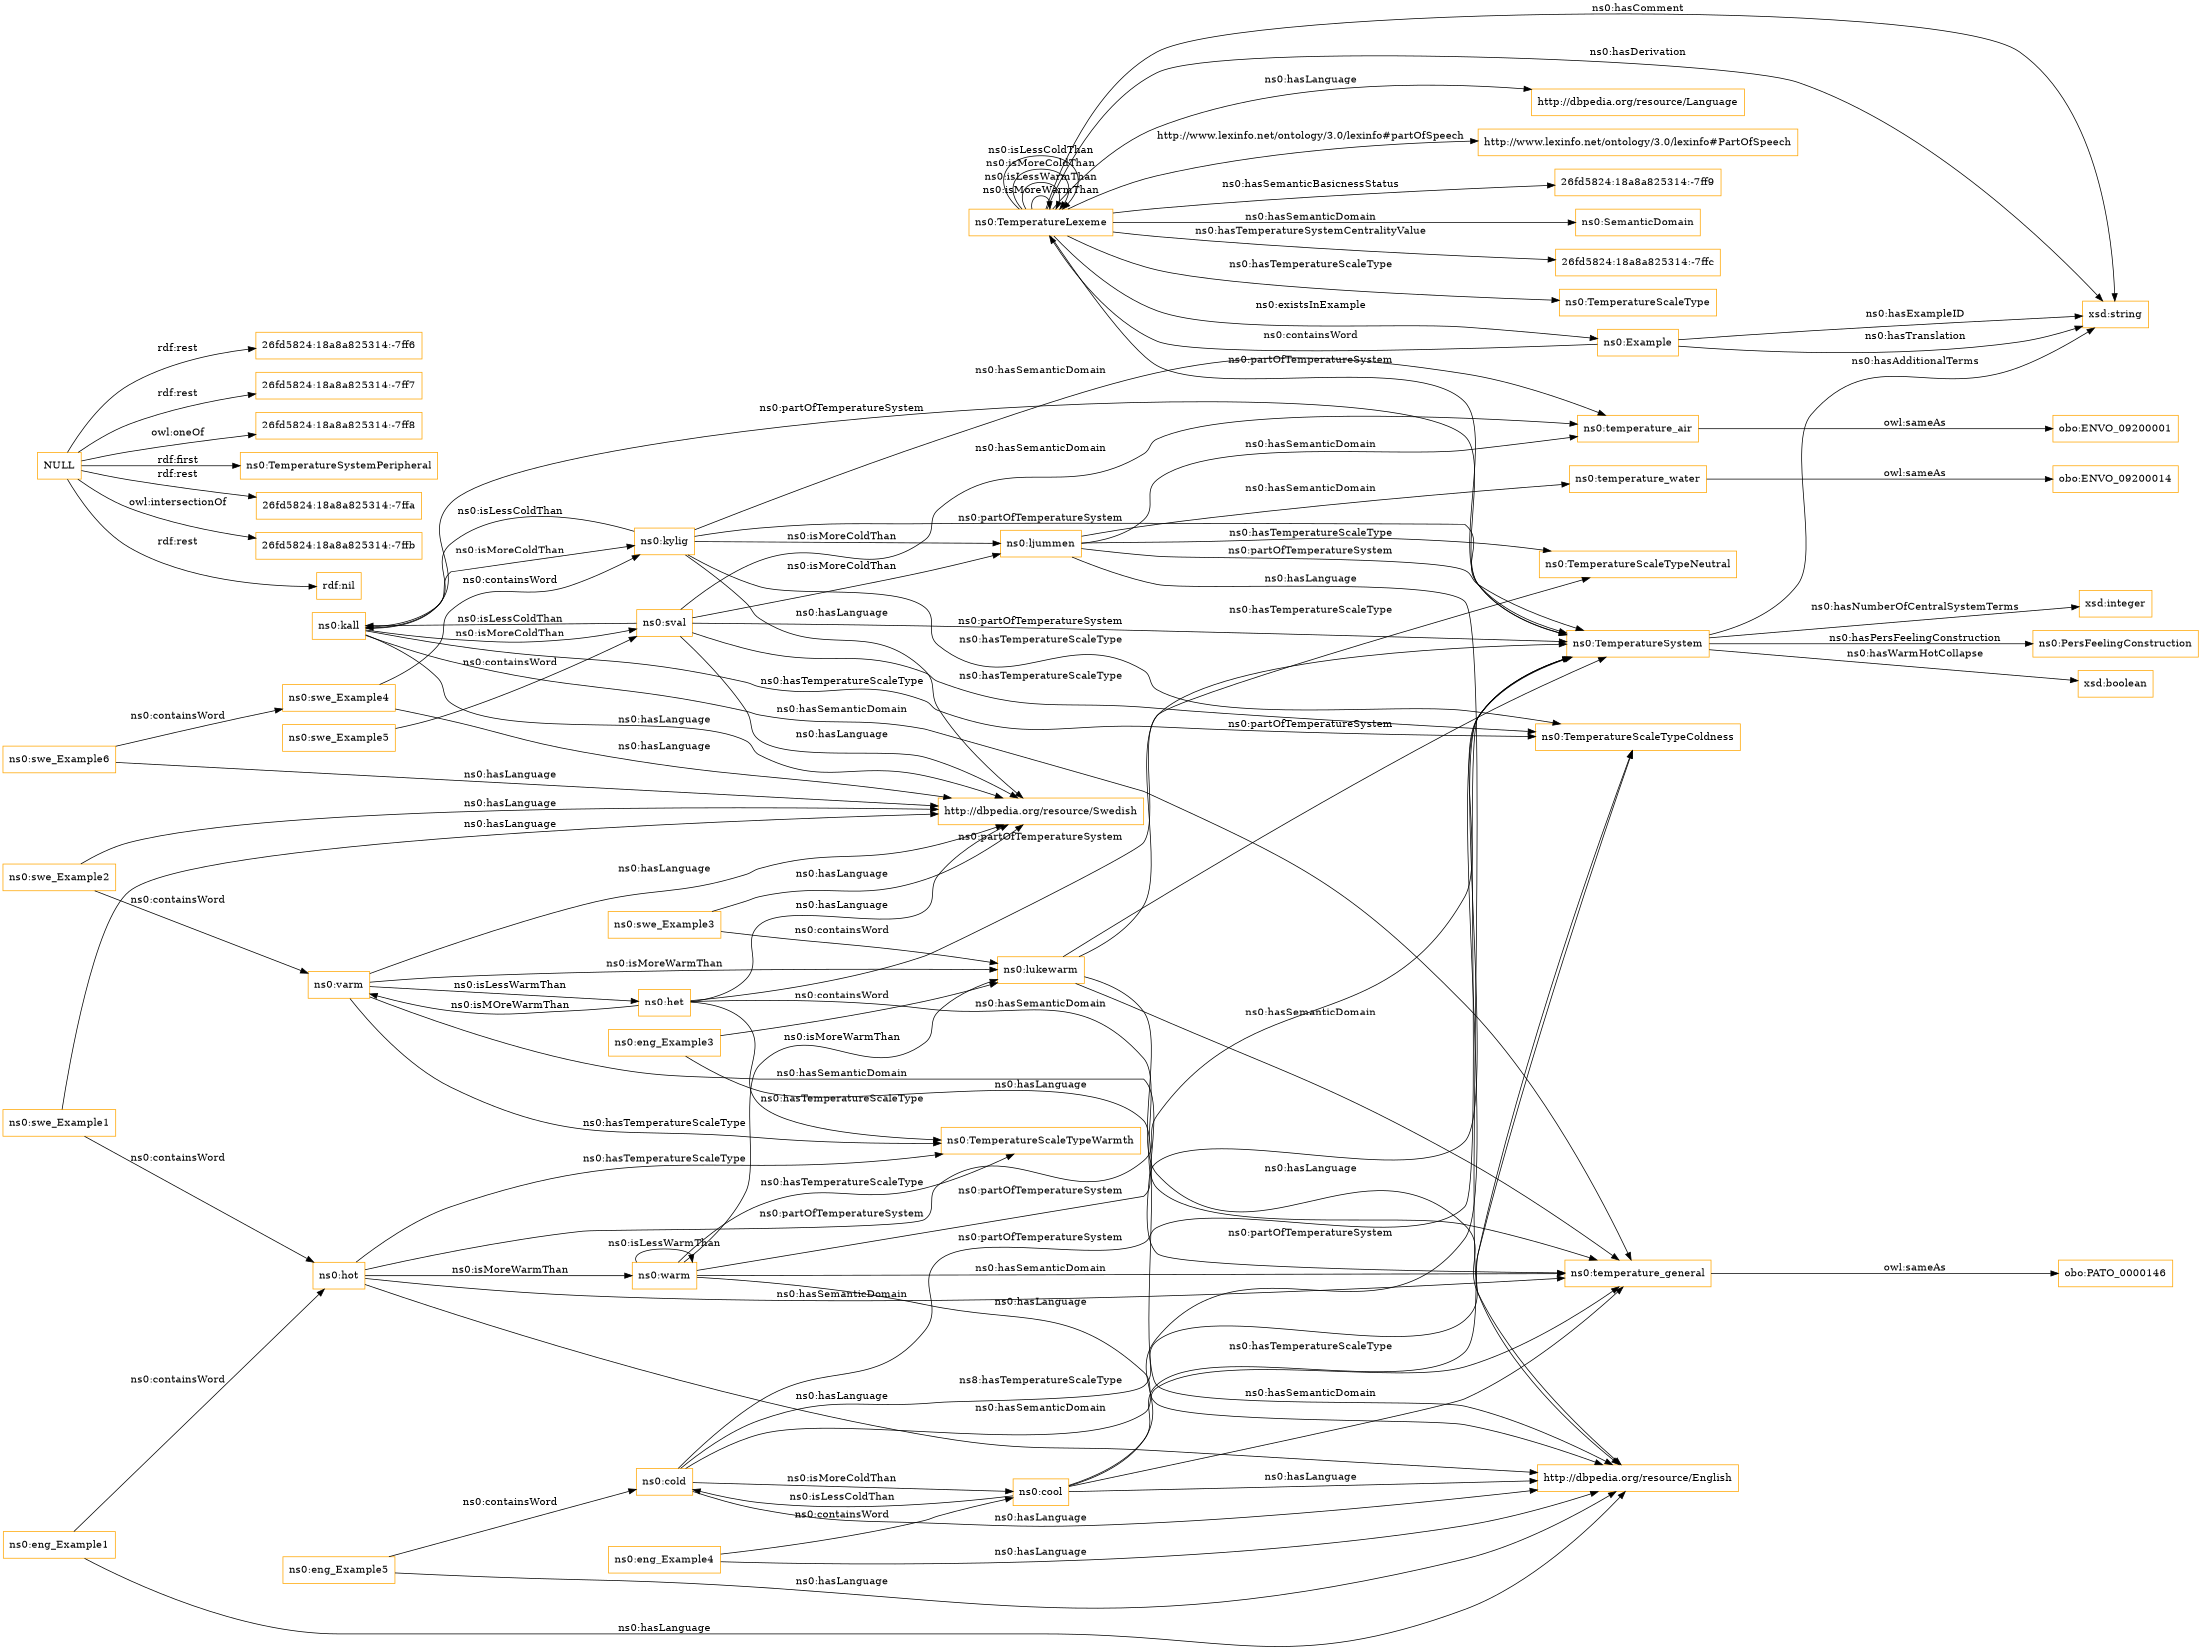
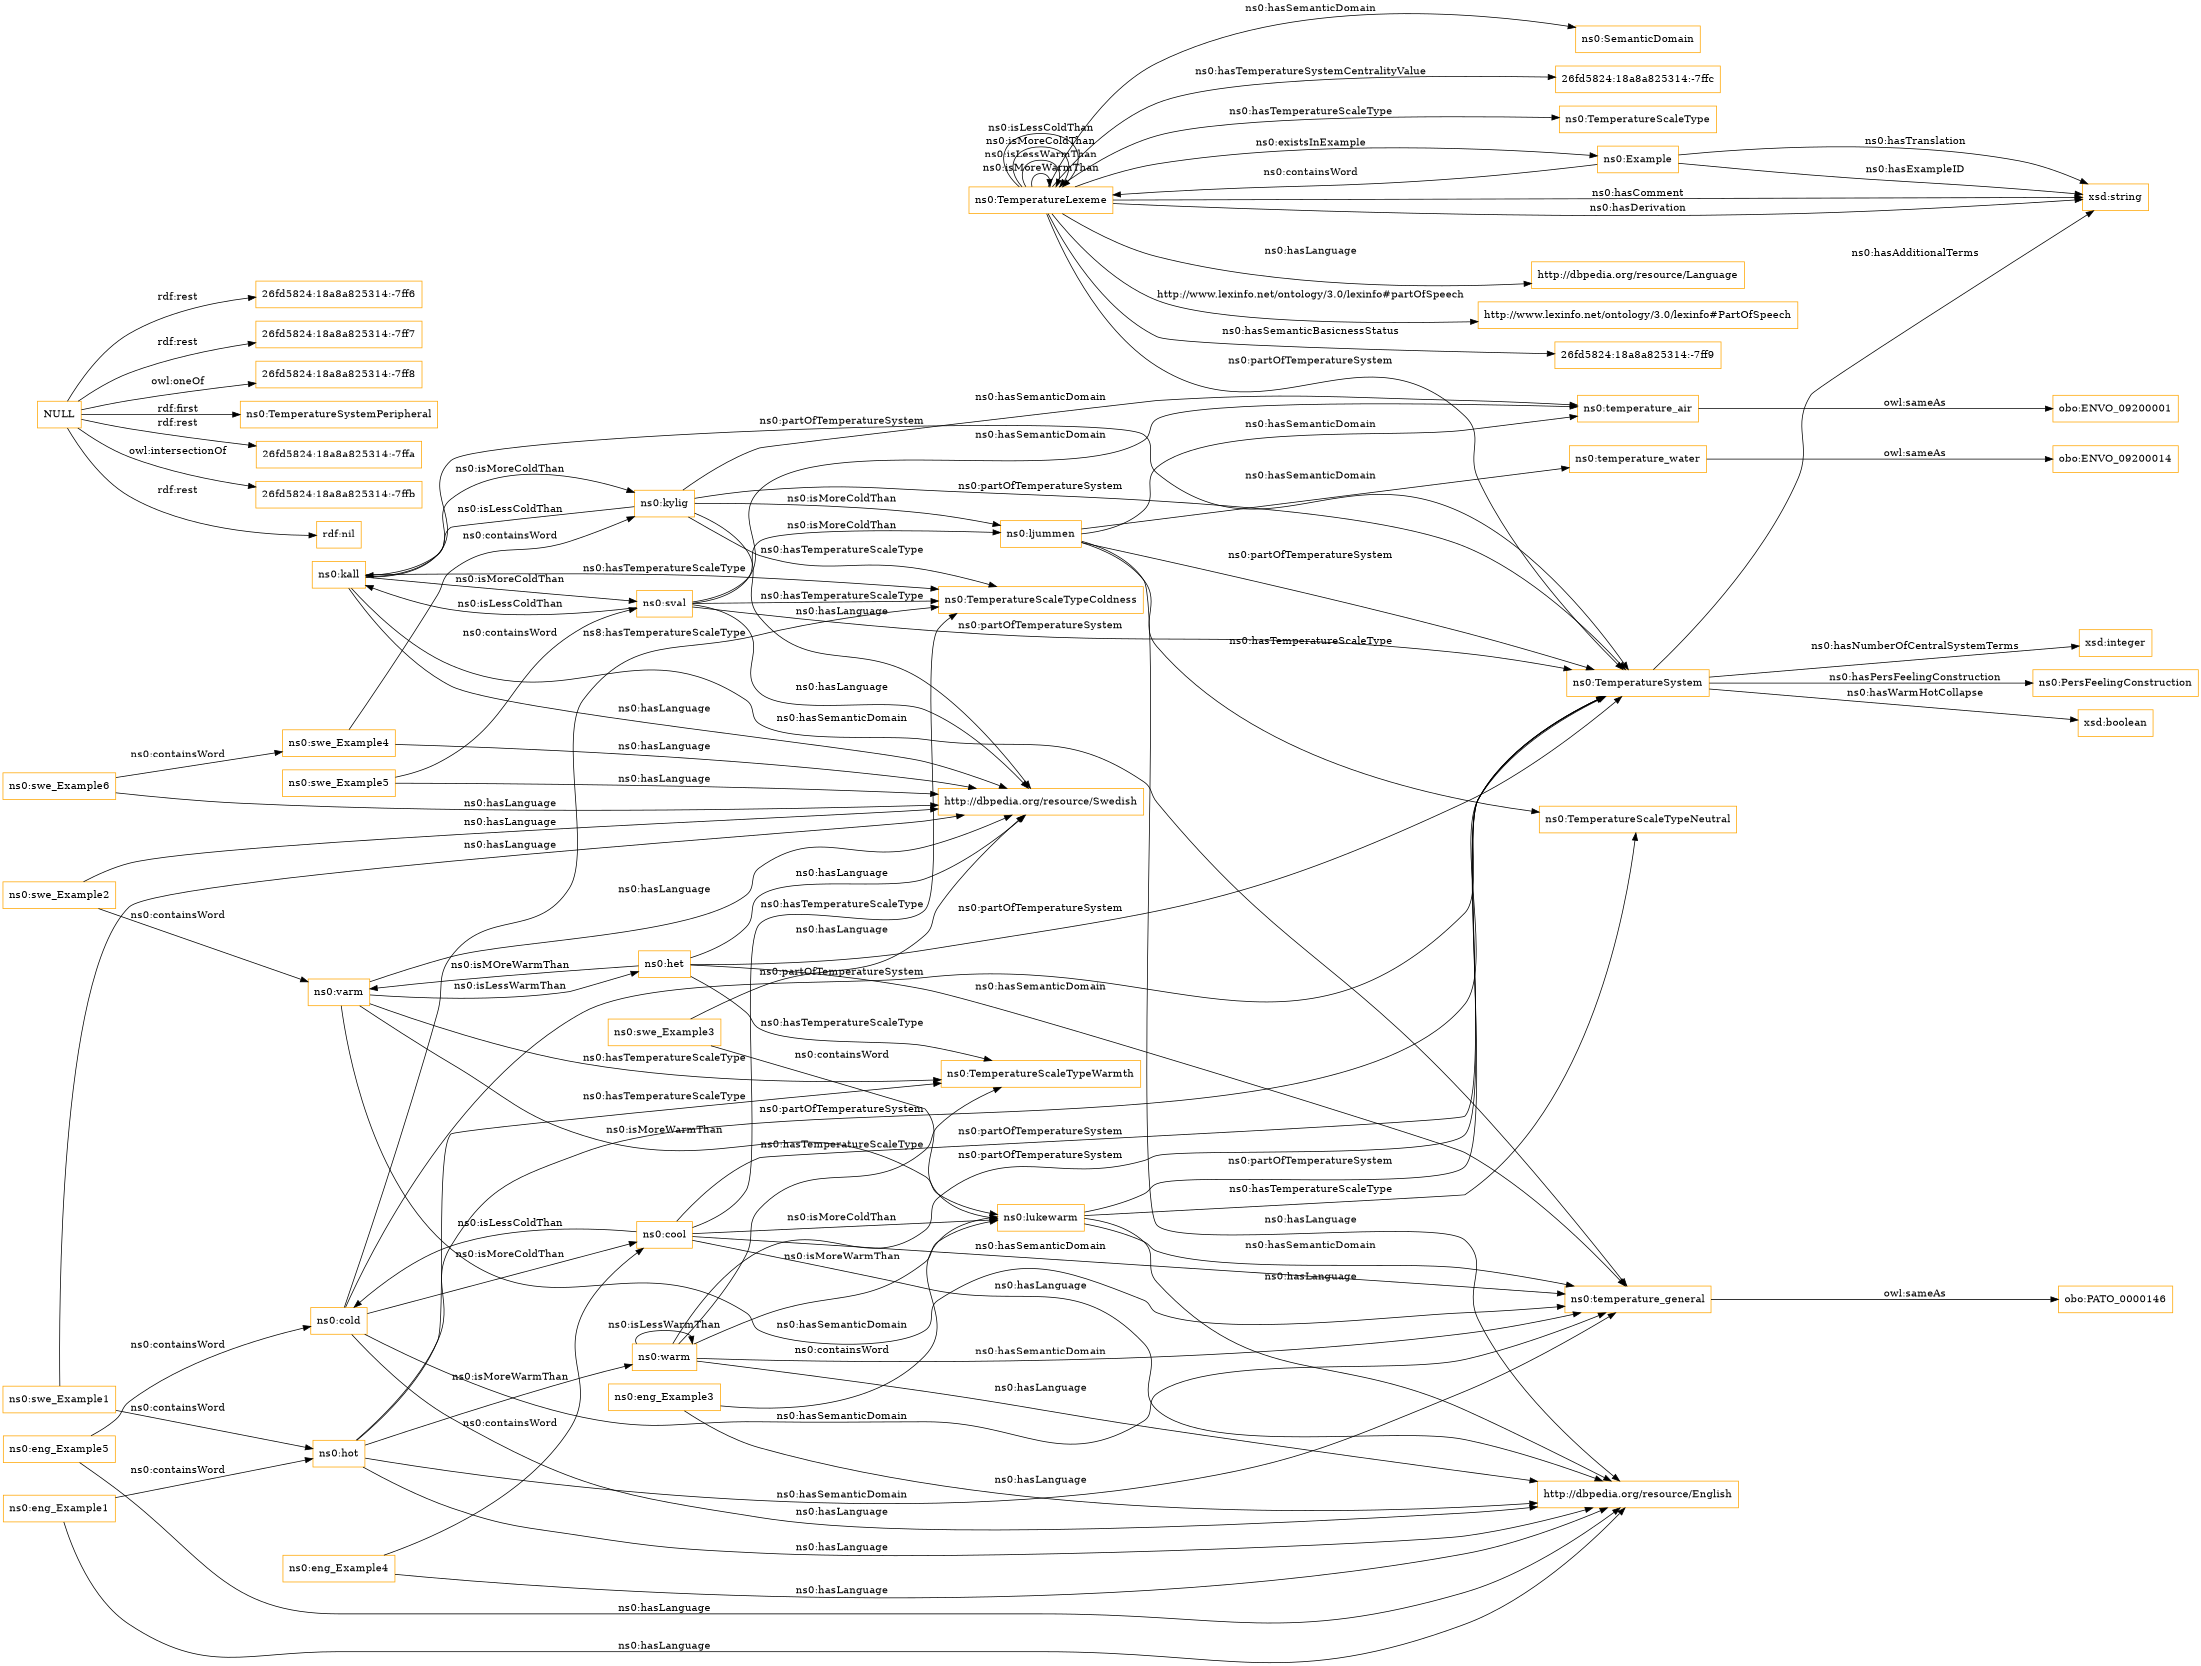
edge "ns0:swe_Example5" -> "http://dbpedia.org/resource/Swedish": added, label "ns0:hasLanguage"
edge "ns0:cool" -> "ns0:lukewarm": added, label "ns0:isMoreColdThan"
